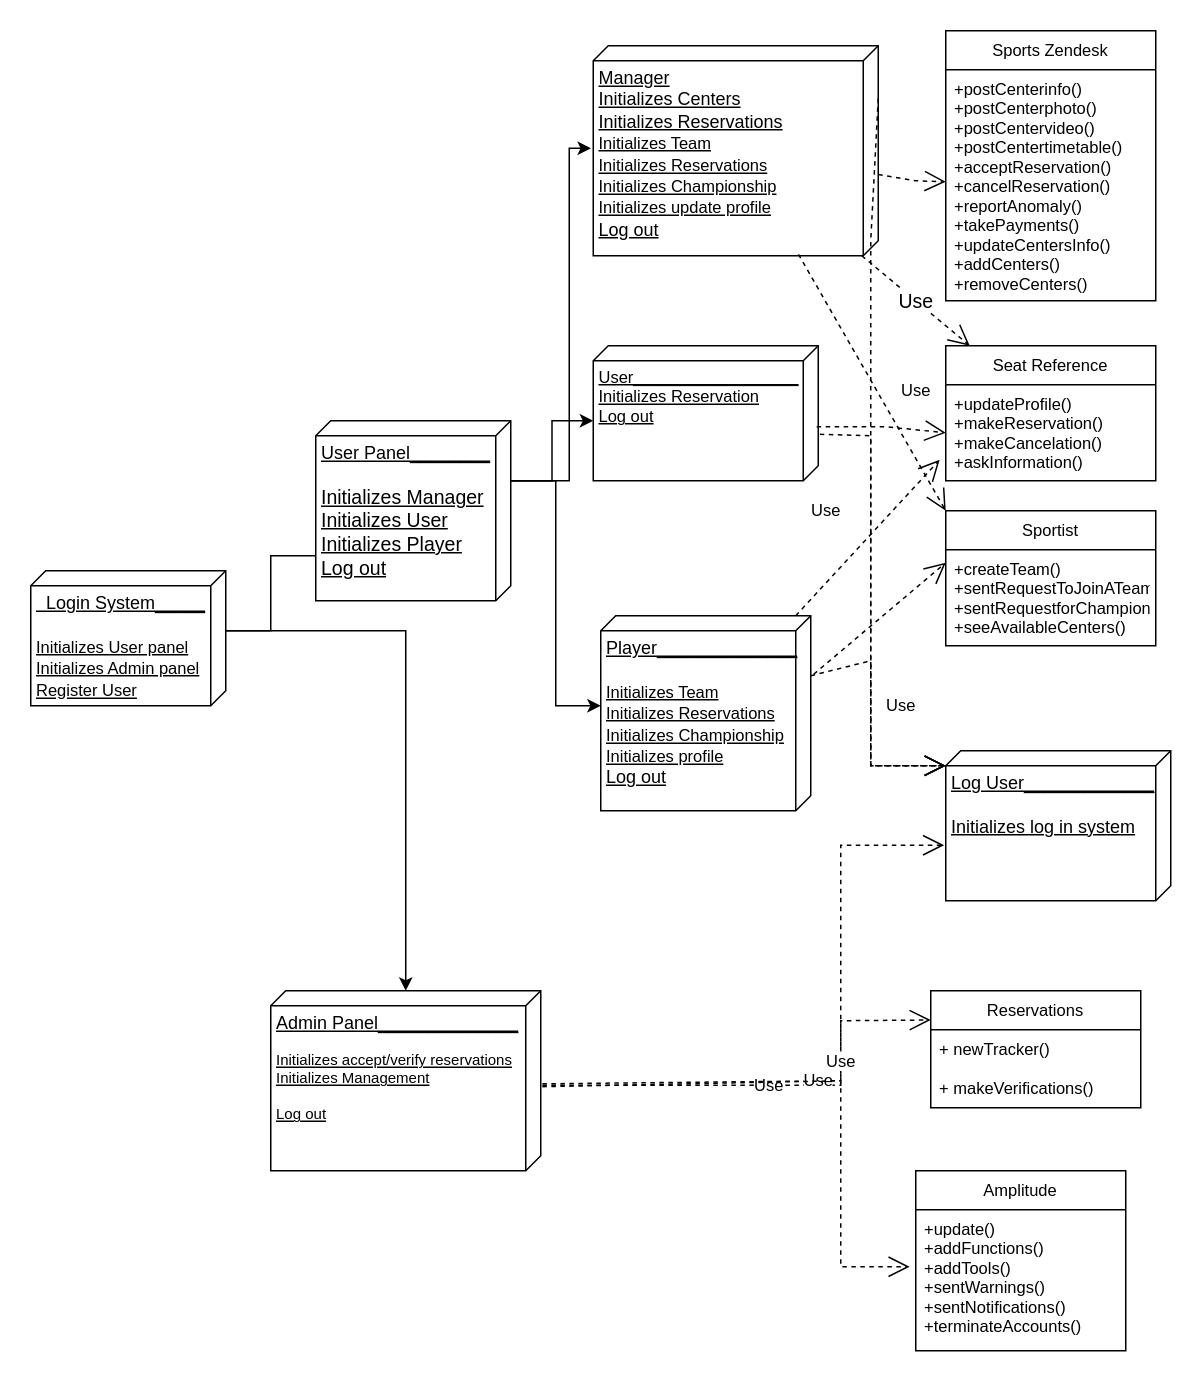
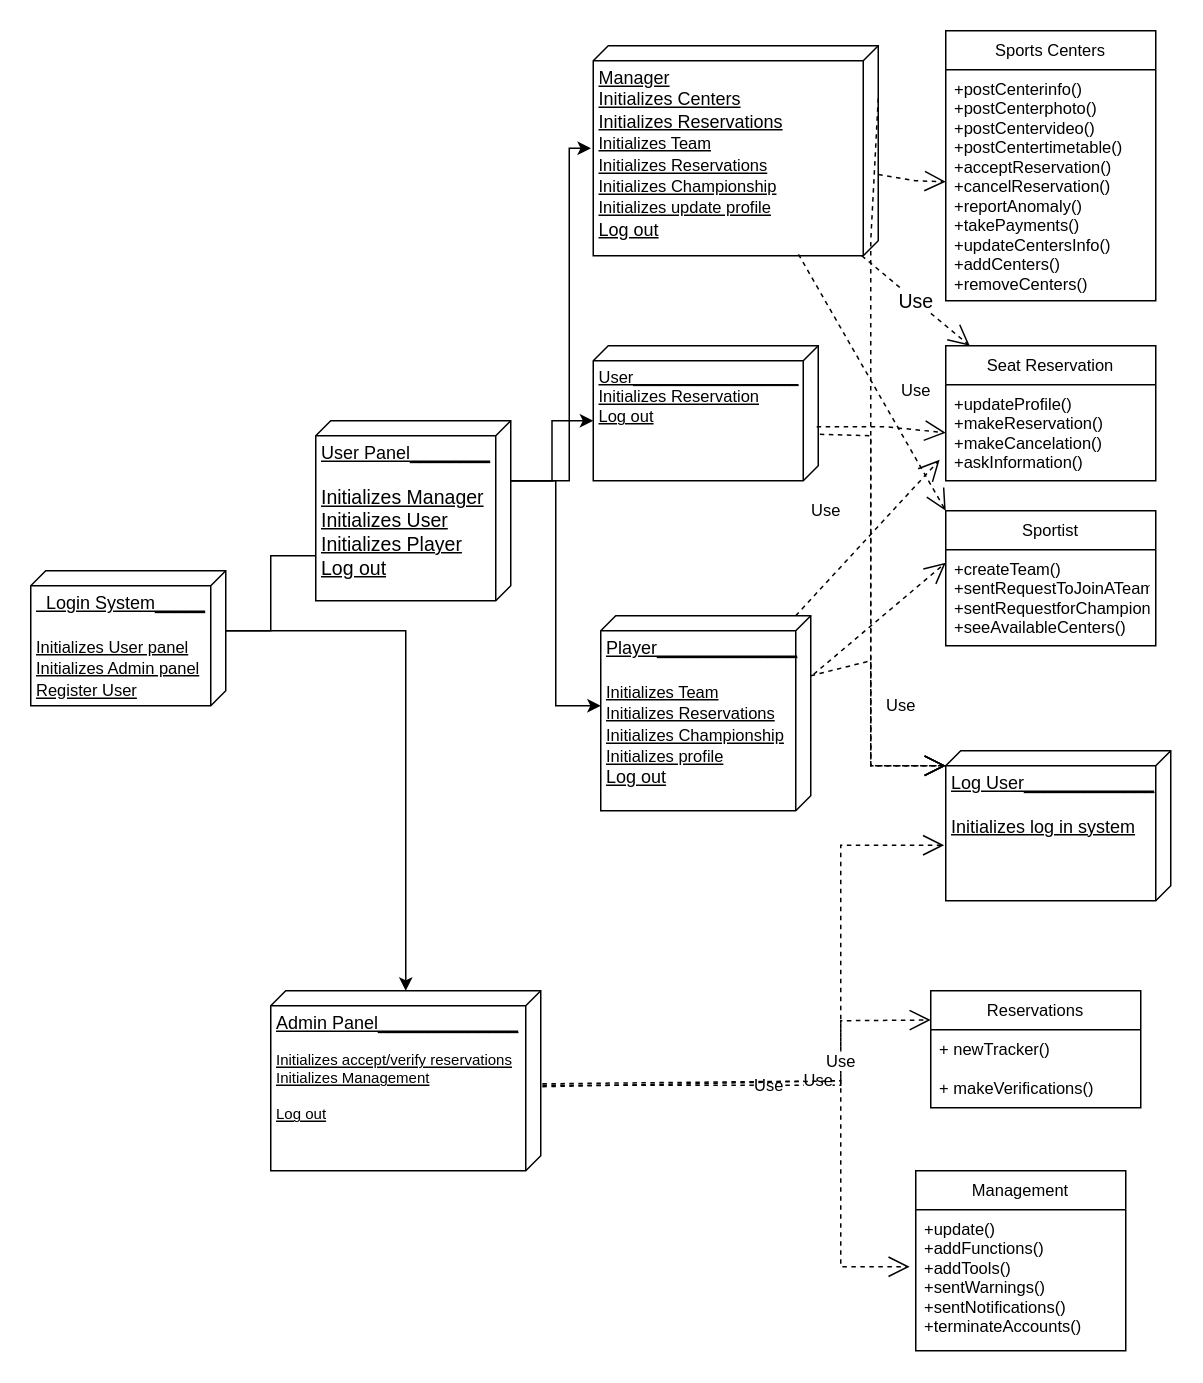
node "Sports Zendesk": label "Sports Zendesk" -> "Sports Centers"
node "Seat Reference": label "Seat Reference" -> "Seat Reservation"
node "Amplitude": label "Amplitude" -> "Management"
